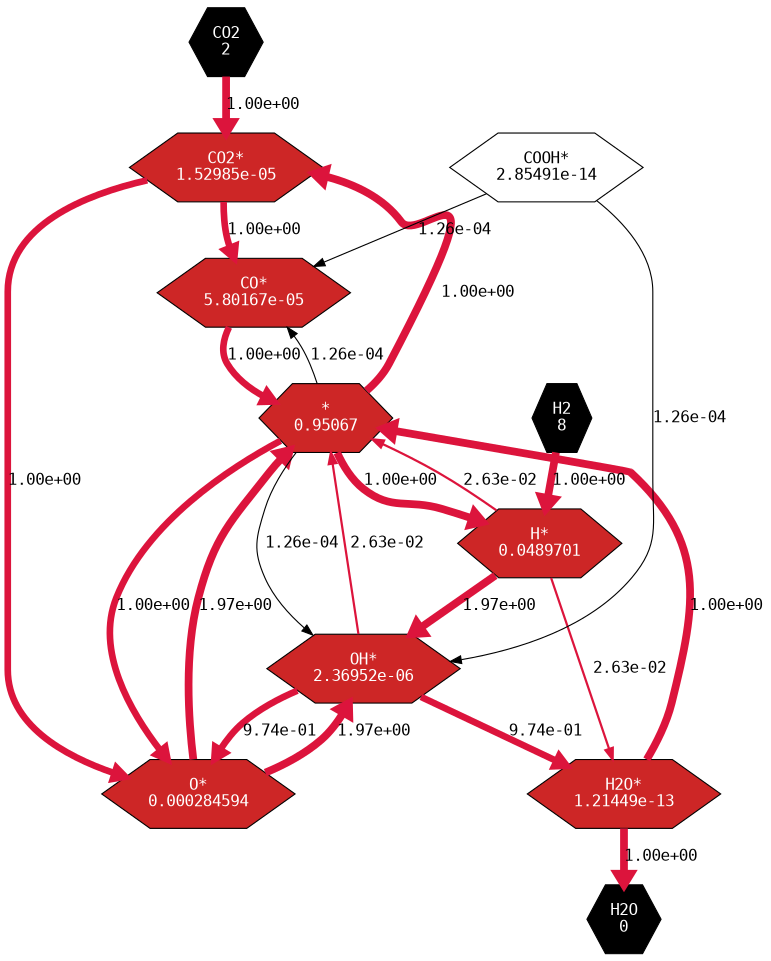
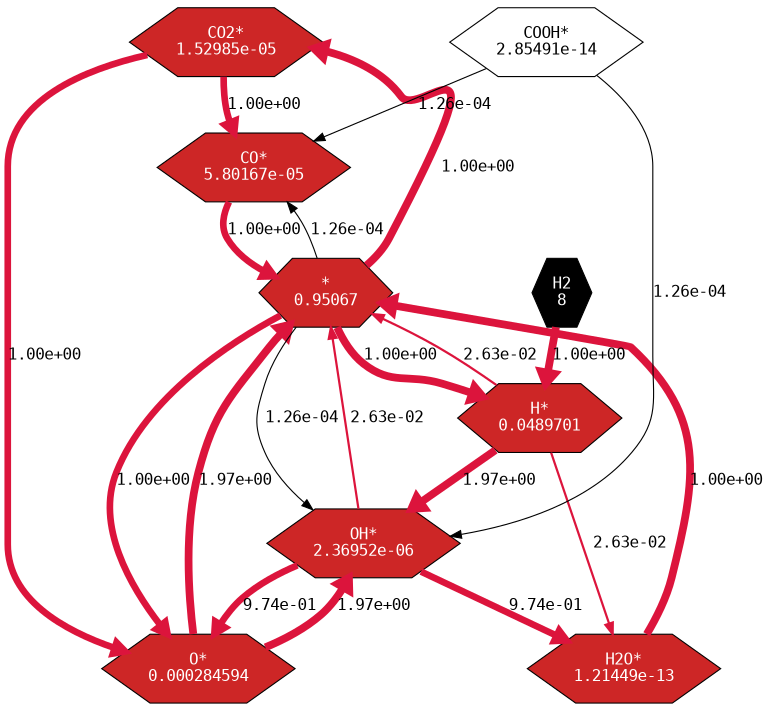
node "CO2 2": removed
node "H2O 0": removed
